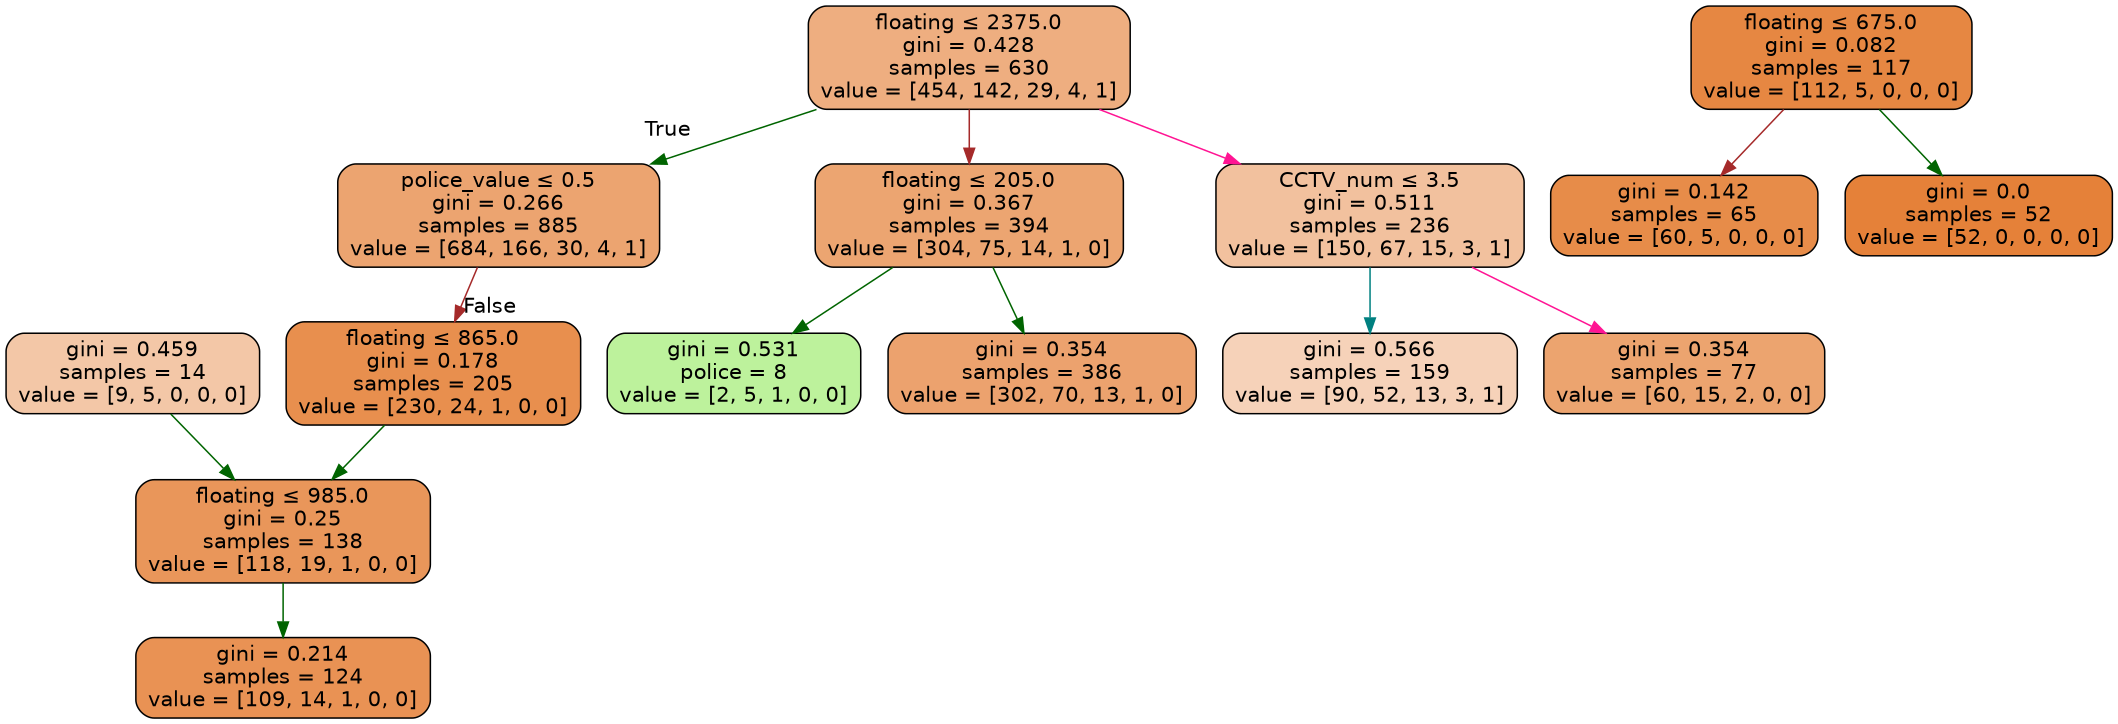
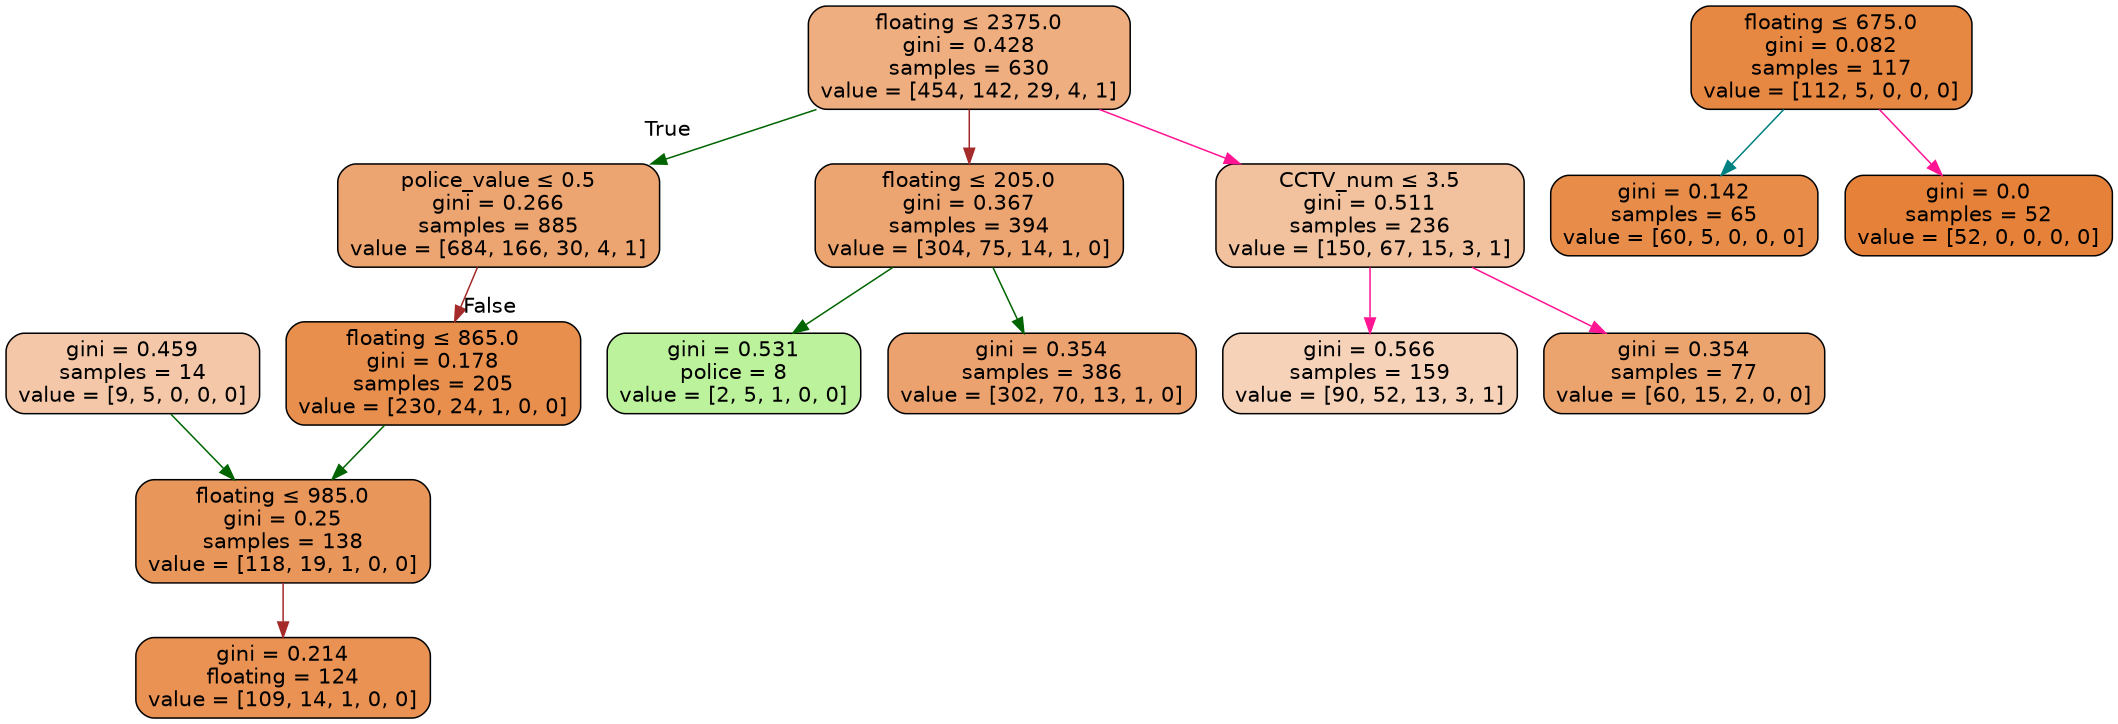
edge "floating ≤ 675.0" -> "gini = 0.142": color brown -> teal
edge "floating ≤ 675.0" -> "gini = 0.0": color darkgreen -> deeppink
edge "CCTV_num ≤ 3.5" -> "gini = 0.566": color teal -> deeppink
edge "floating ≤ 985.0" -> "gini = 0.214": color darkgreen -> brown
node "gini = 0.214": text "samples = 124" -> "floating = 124"
